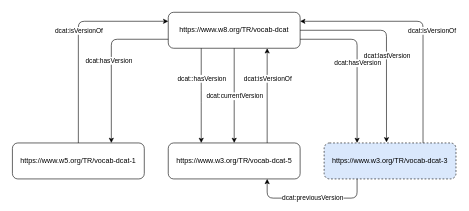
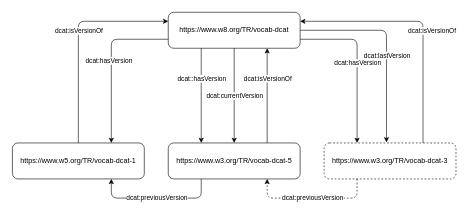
node "https://www.w3.org/TR/vocab-dcat-3": fillcolor #dae8fc -> #ffffff
edge "https://www.w3.org/TR/vocab-dcat-3" -> "https://www.w3.org/TR/vocab-dcat-5": style solid -> dashed
edge "https://www.w3.org/TR/vocab-dcat-5" -> "https://www.w5.org/TR/vocab-dcat-1": added, label "dcat:previousVersion"
